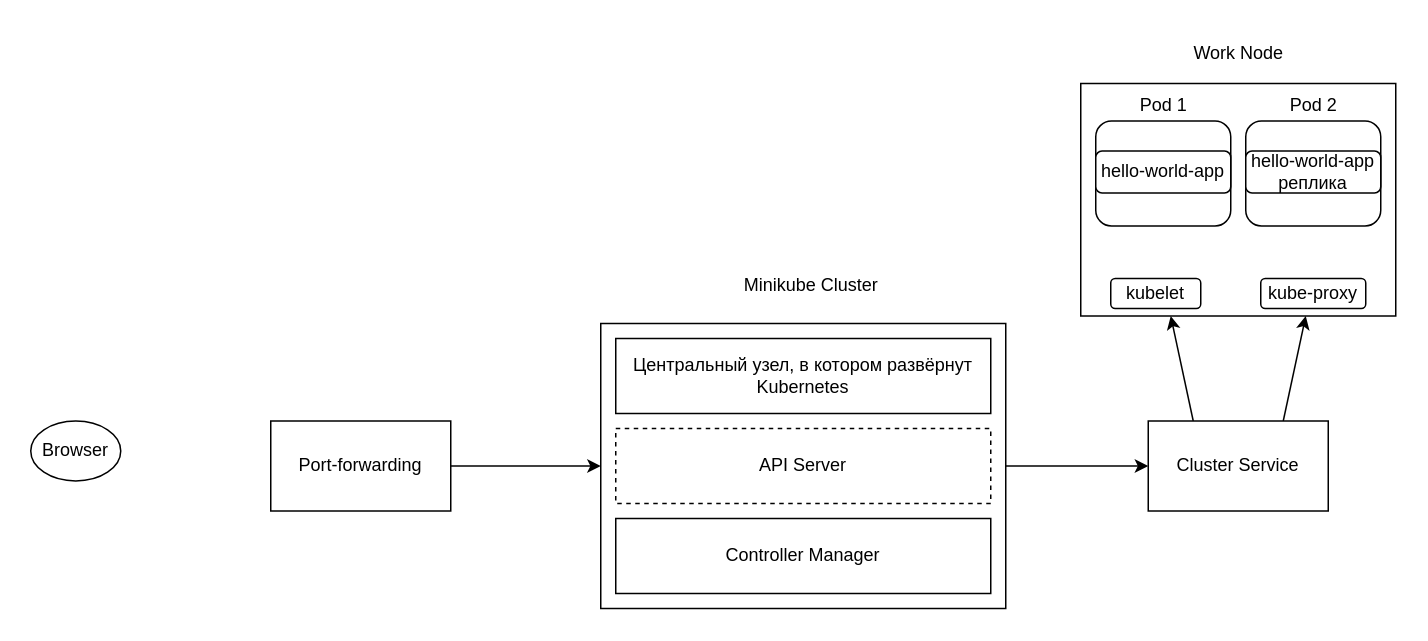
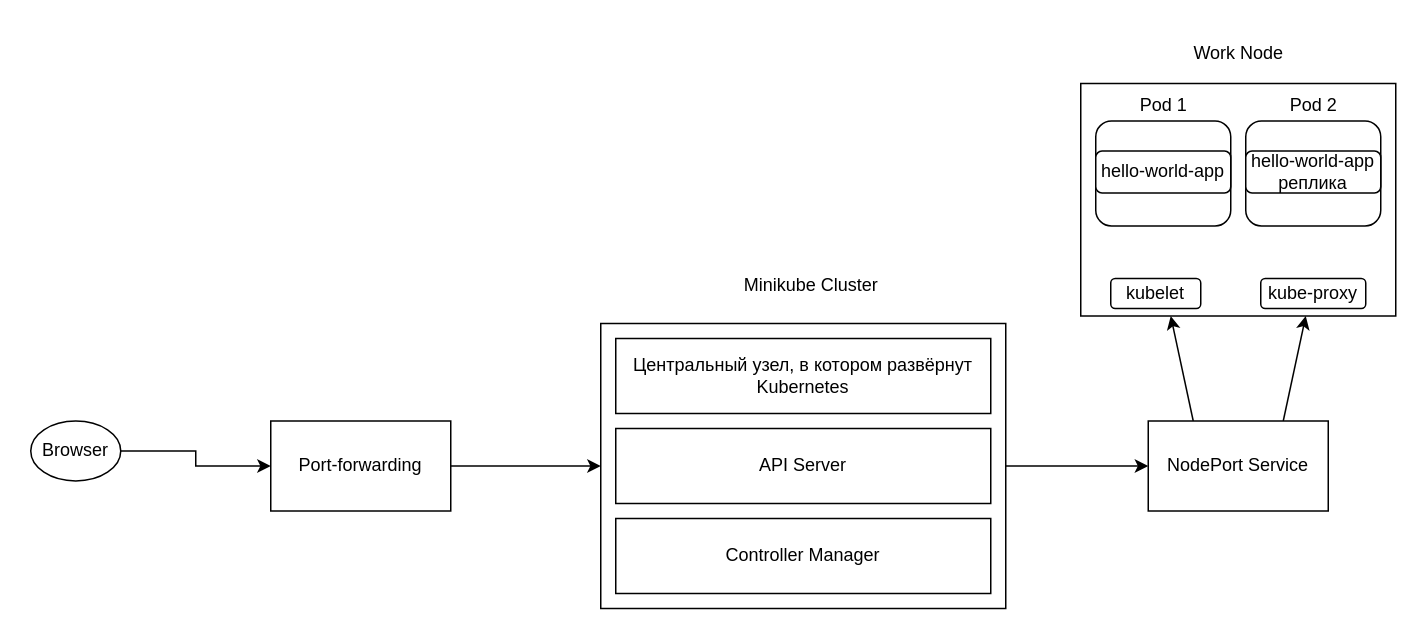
edge "Browser" -> "Port-forwarding": added
node "API Server": style dashed -> solid
node "Cluster Service": label "Cluster Service" -> "NodePort Service"
